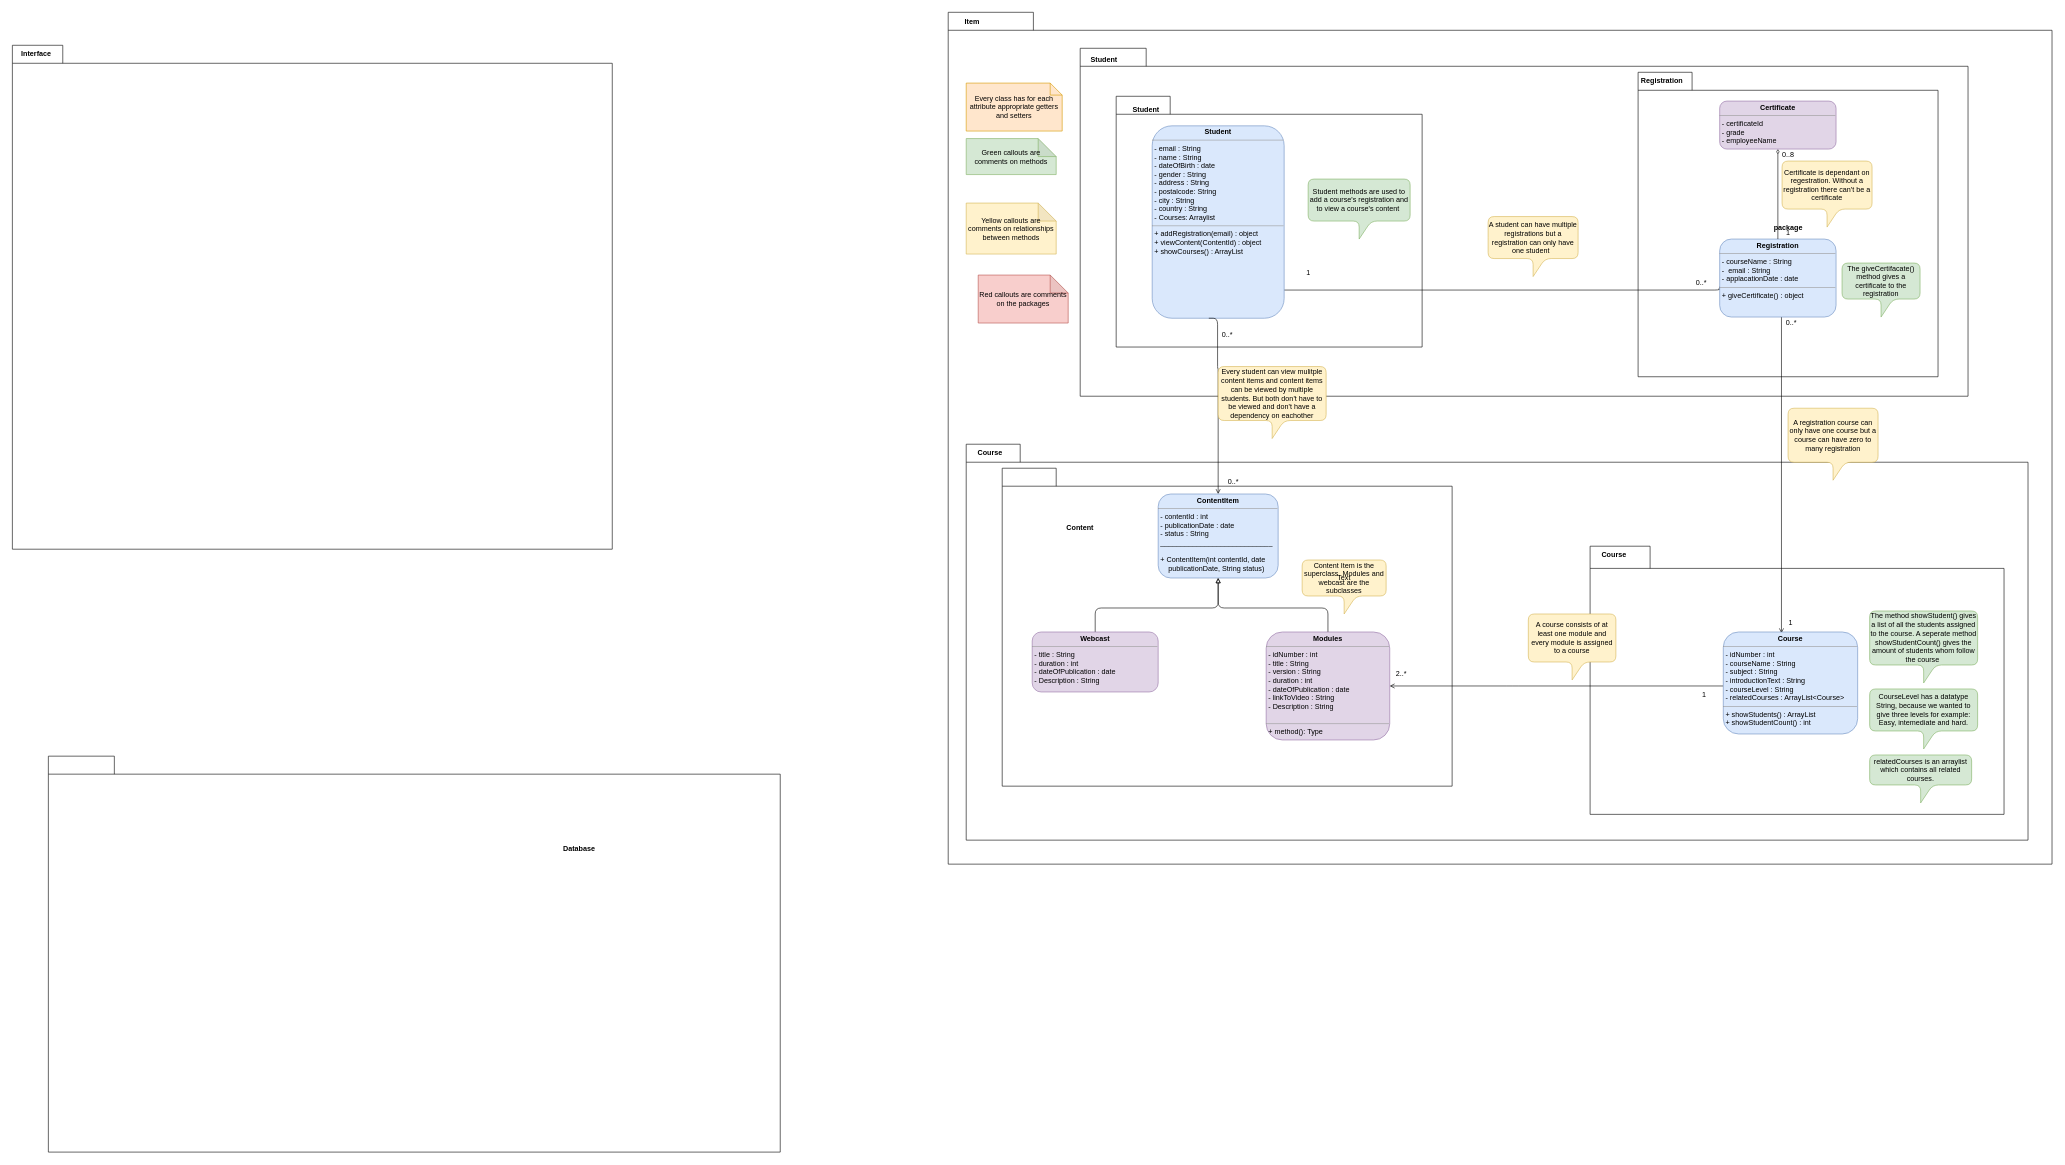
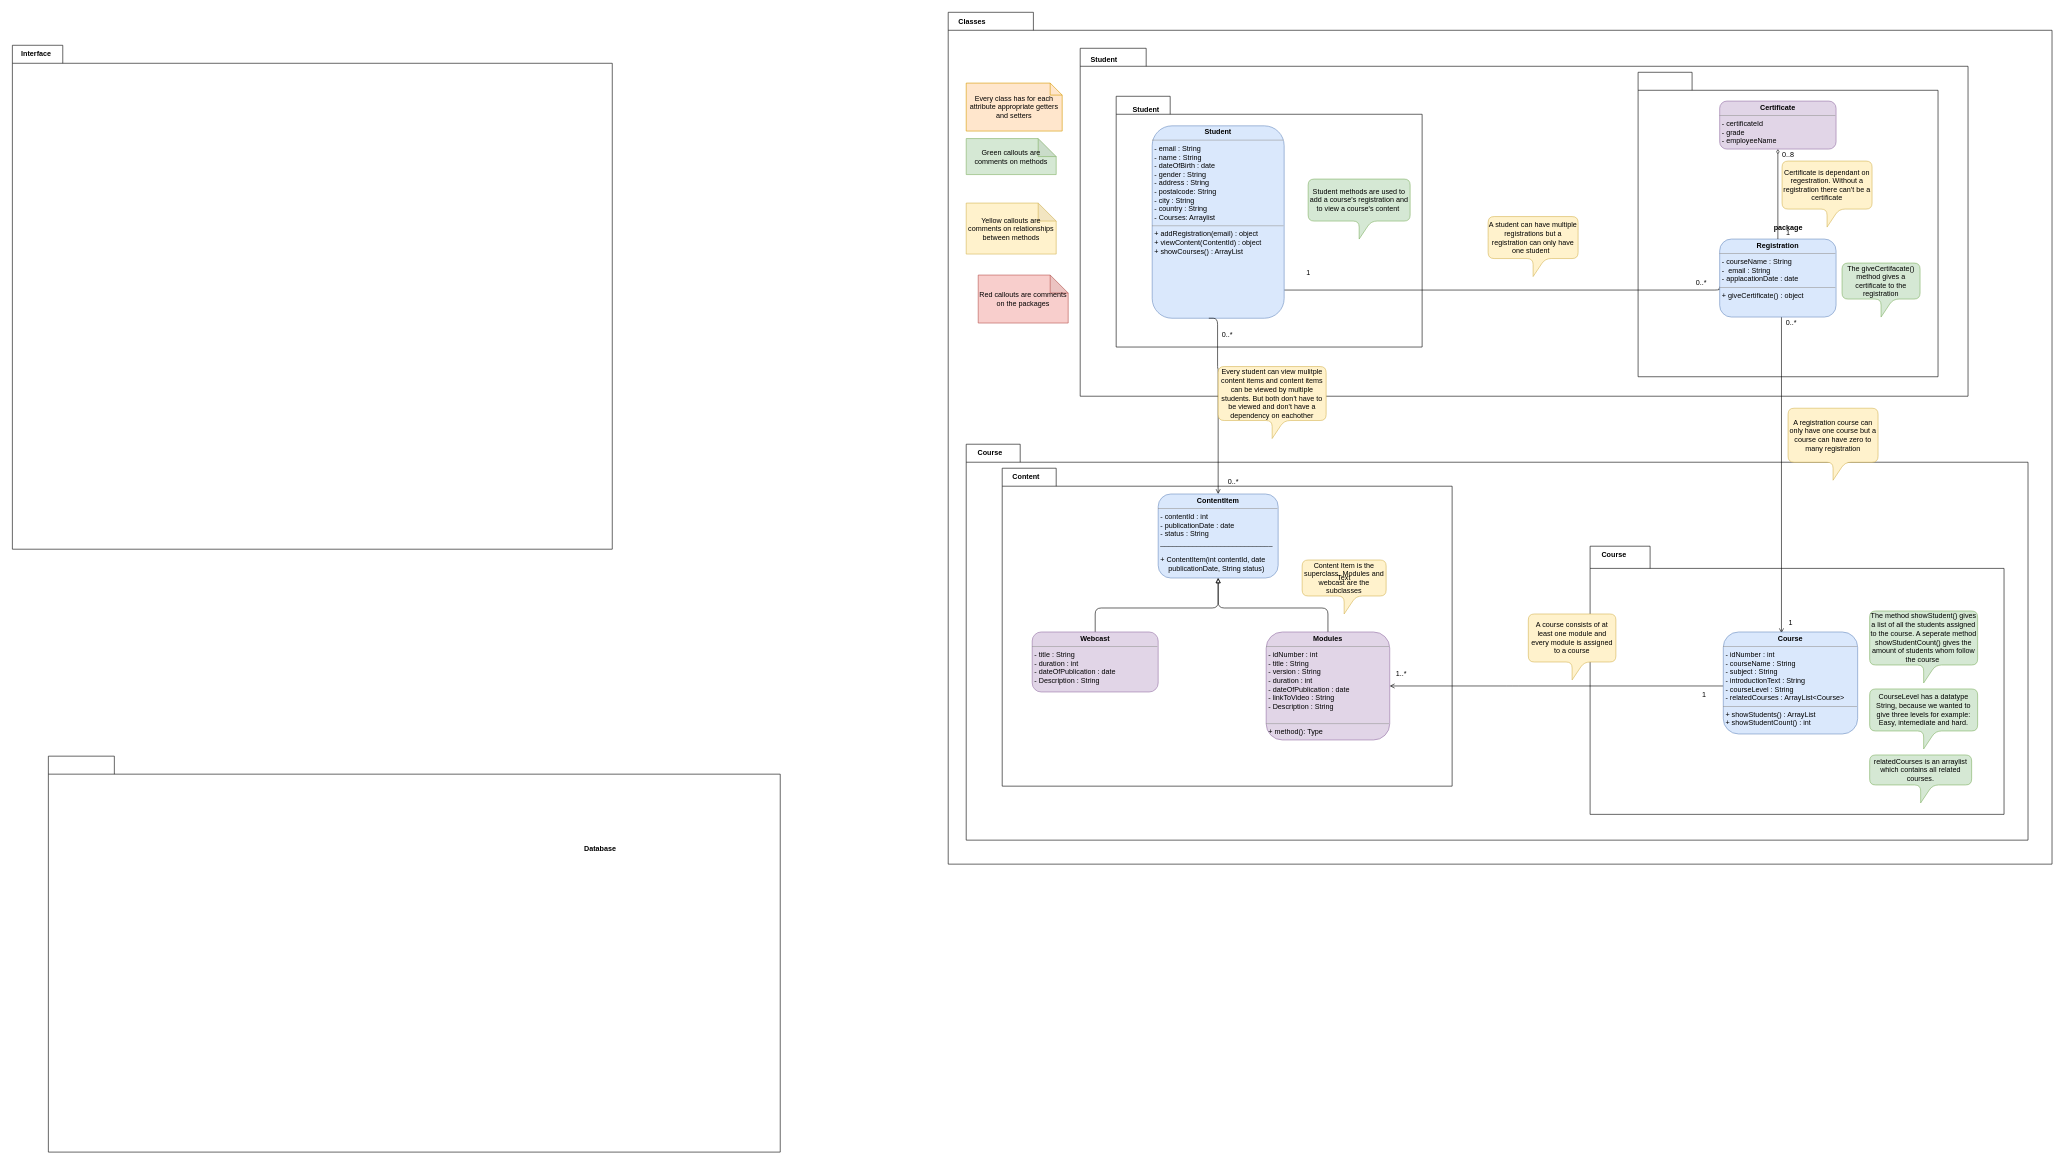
node "Item": label "Item" -> "Classes"
node "Registration": removed
node "Content": moved (1080, 527) -> (1026, 476)
node "2..*": label "2..*" -> "1..*"
node "Database": moved (579, 848) -> (600, 848)
